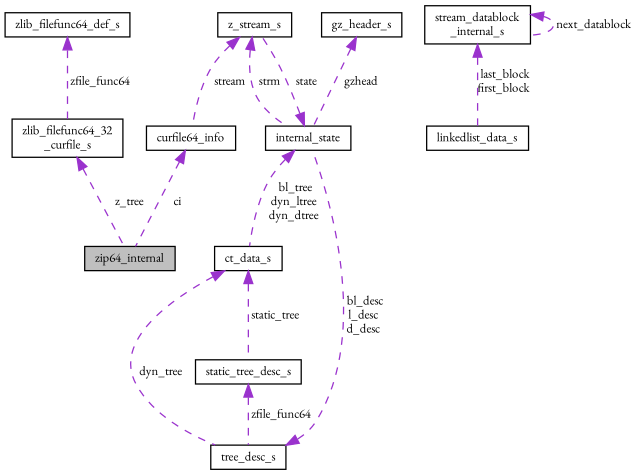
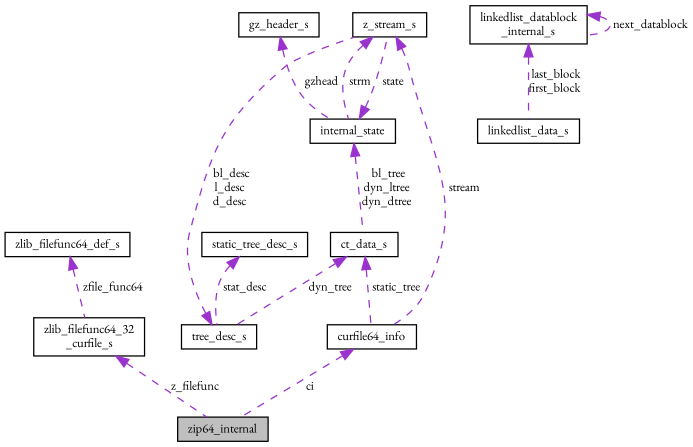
node "stream_datablock _internal_s": label "stream_datablock _internal_s" -> "linkedlist_datablock _internal_s"
edge "zip64_internal" -> "zlib_filefunc64_32 _curfile_s": label " z_tree" -> " z_filefunc"
edge "internal_state" -> "tree_desc_s": now "z_stream_s" -> "tree_desc_s"
edge "static_tree_desc_s" -> "ct_data_s": now "curfile64_info" -> "ct_data_s"
edge "tree_desc_s" -> "static_tree_desc_s": label " zfile_func64" -> " stat_desc"
